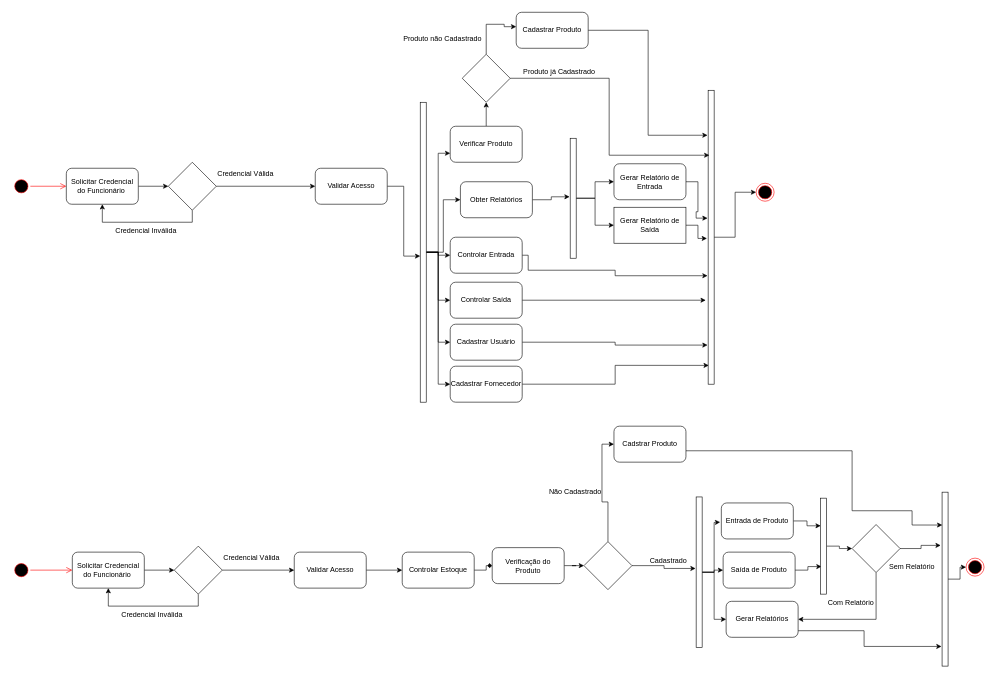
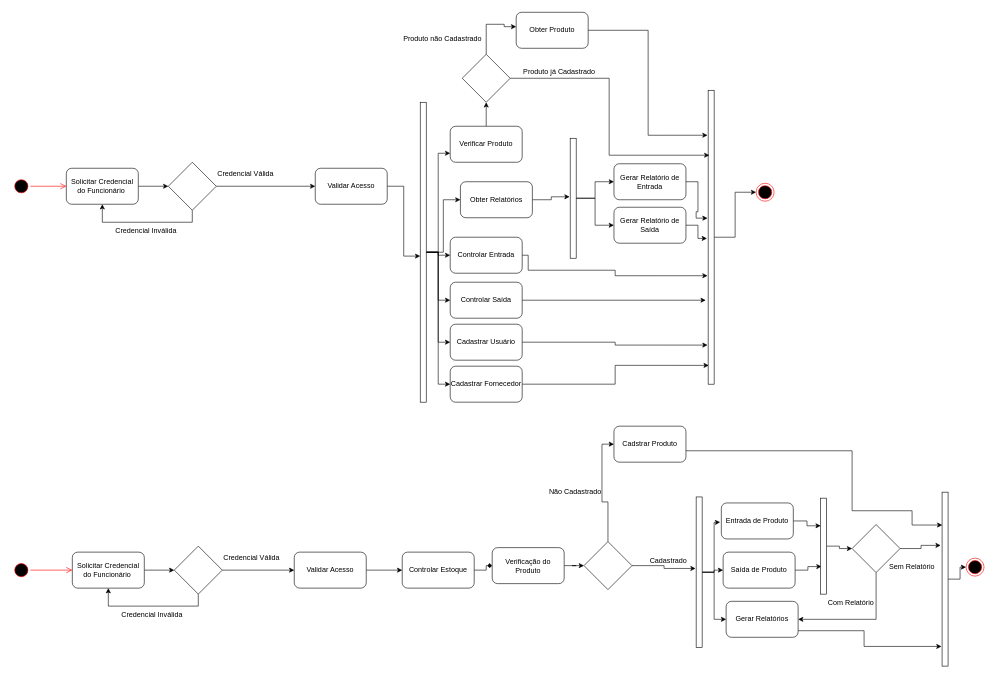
node "Cadastrar Produto": label "Cadastrar Produto" -> "Obter Produto"
node "Gerar Relatório de Saída": shape rectangle -> rounded rectangle
